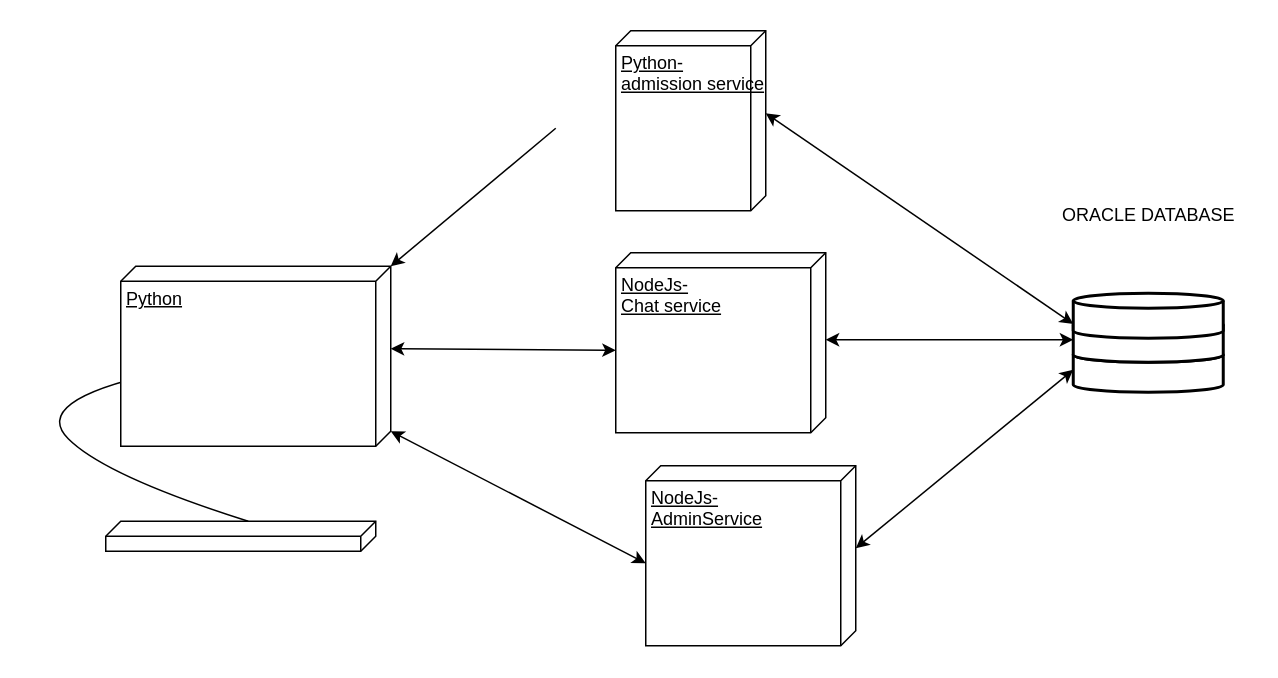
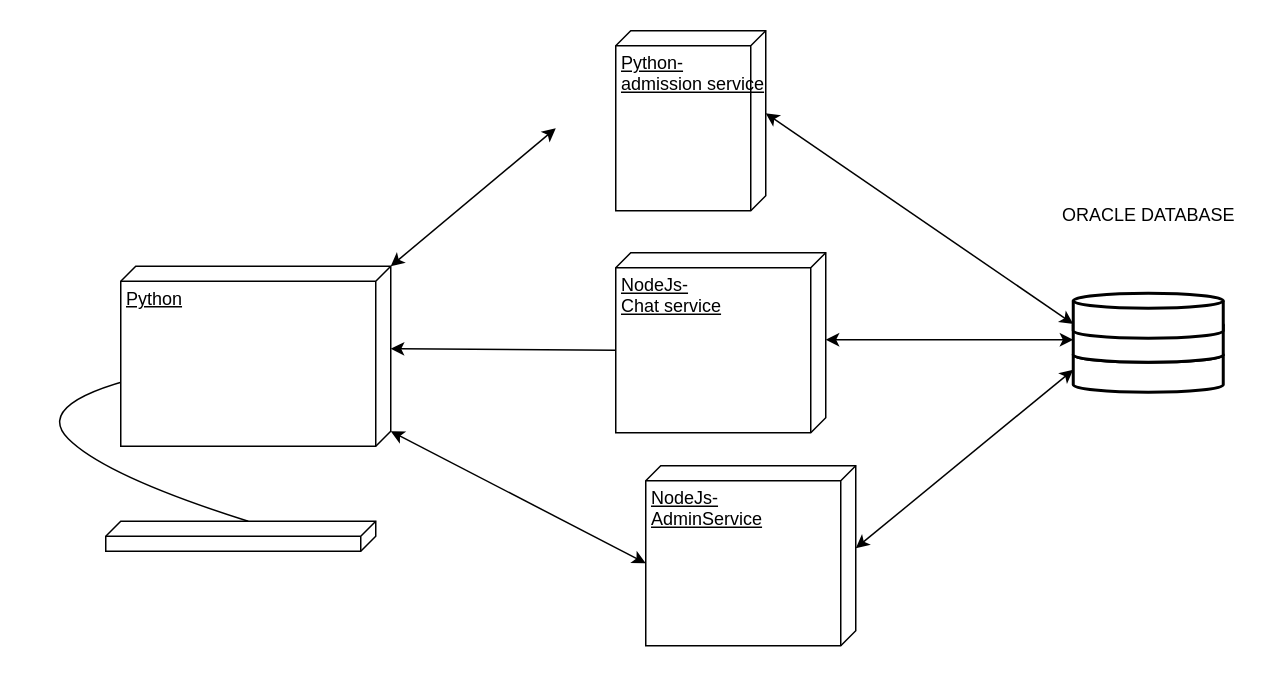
edge "Python- admission service" -> "Python": arrowhead none -> classic
edge "NodeJs- Chat service" -- "Python": arrowhead classic -> none
